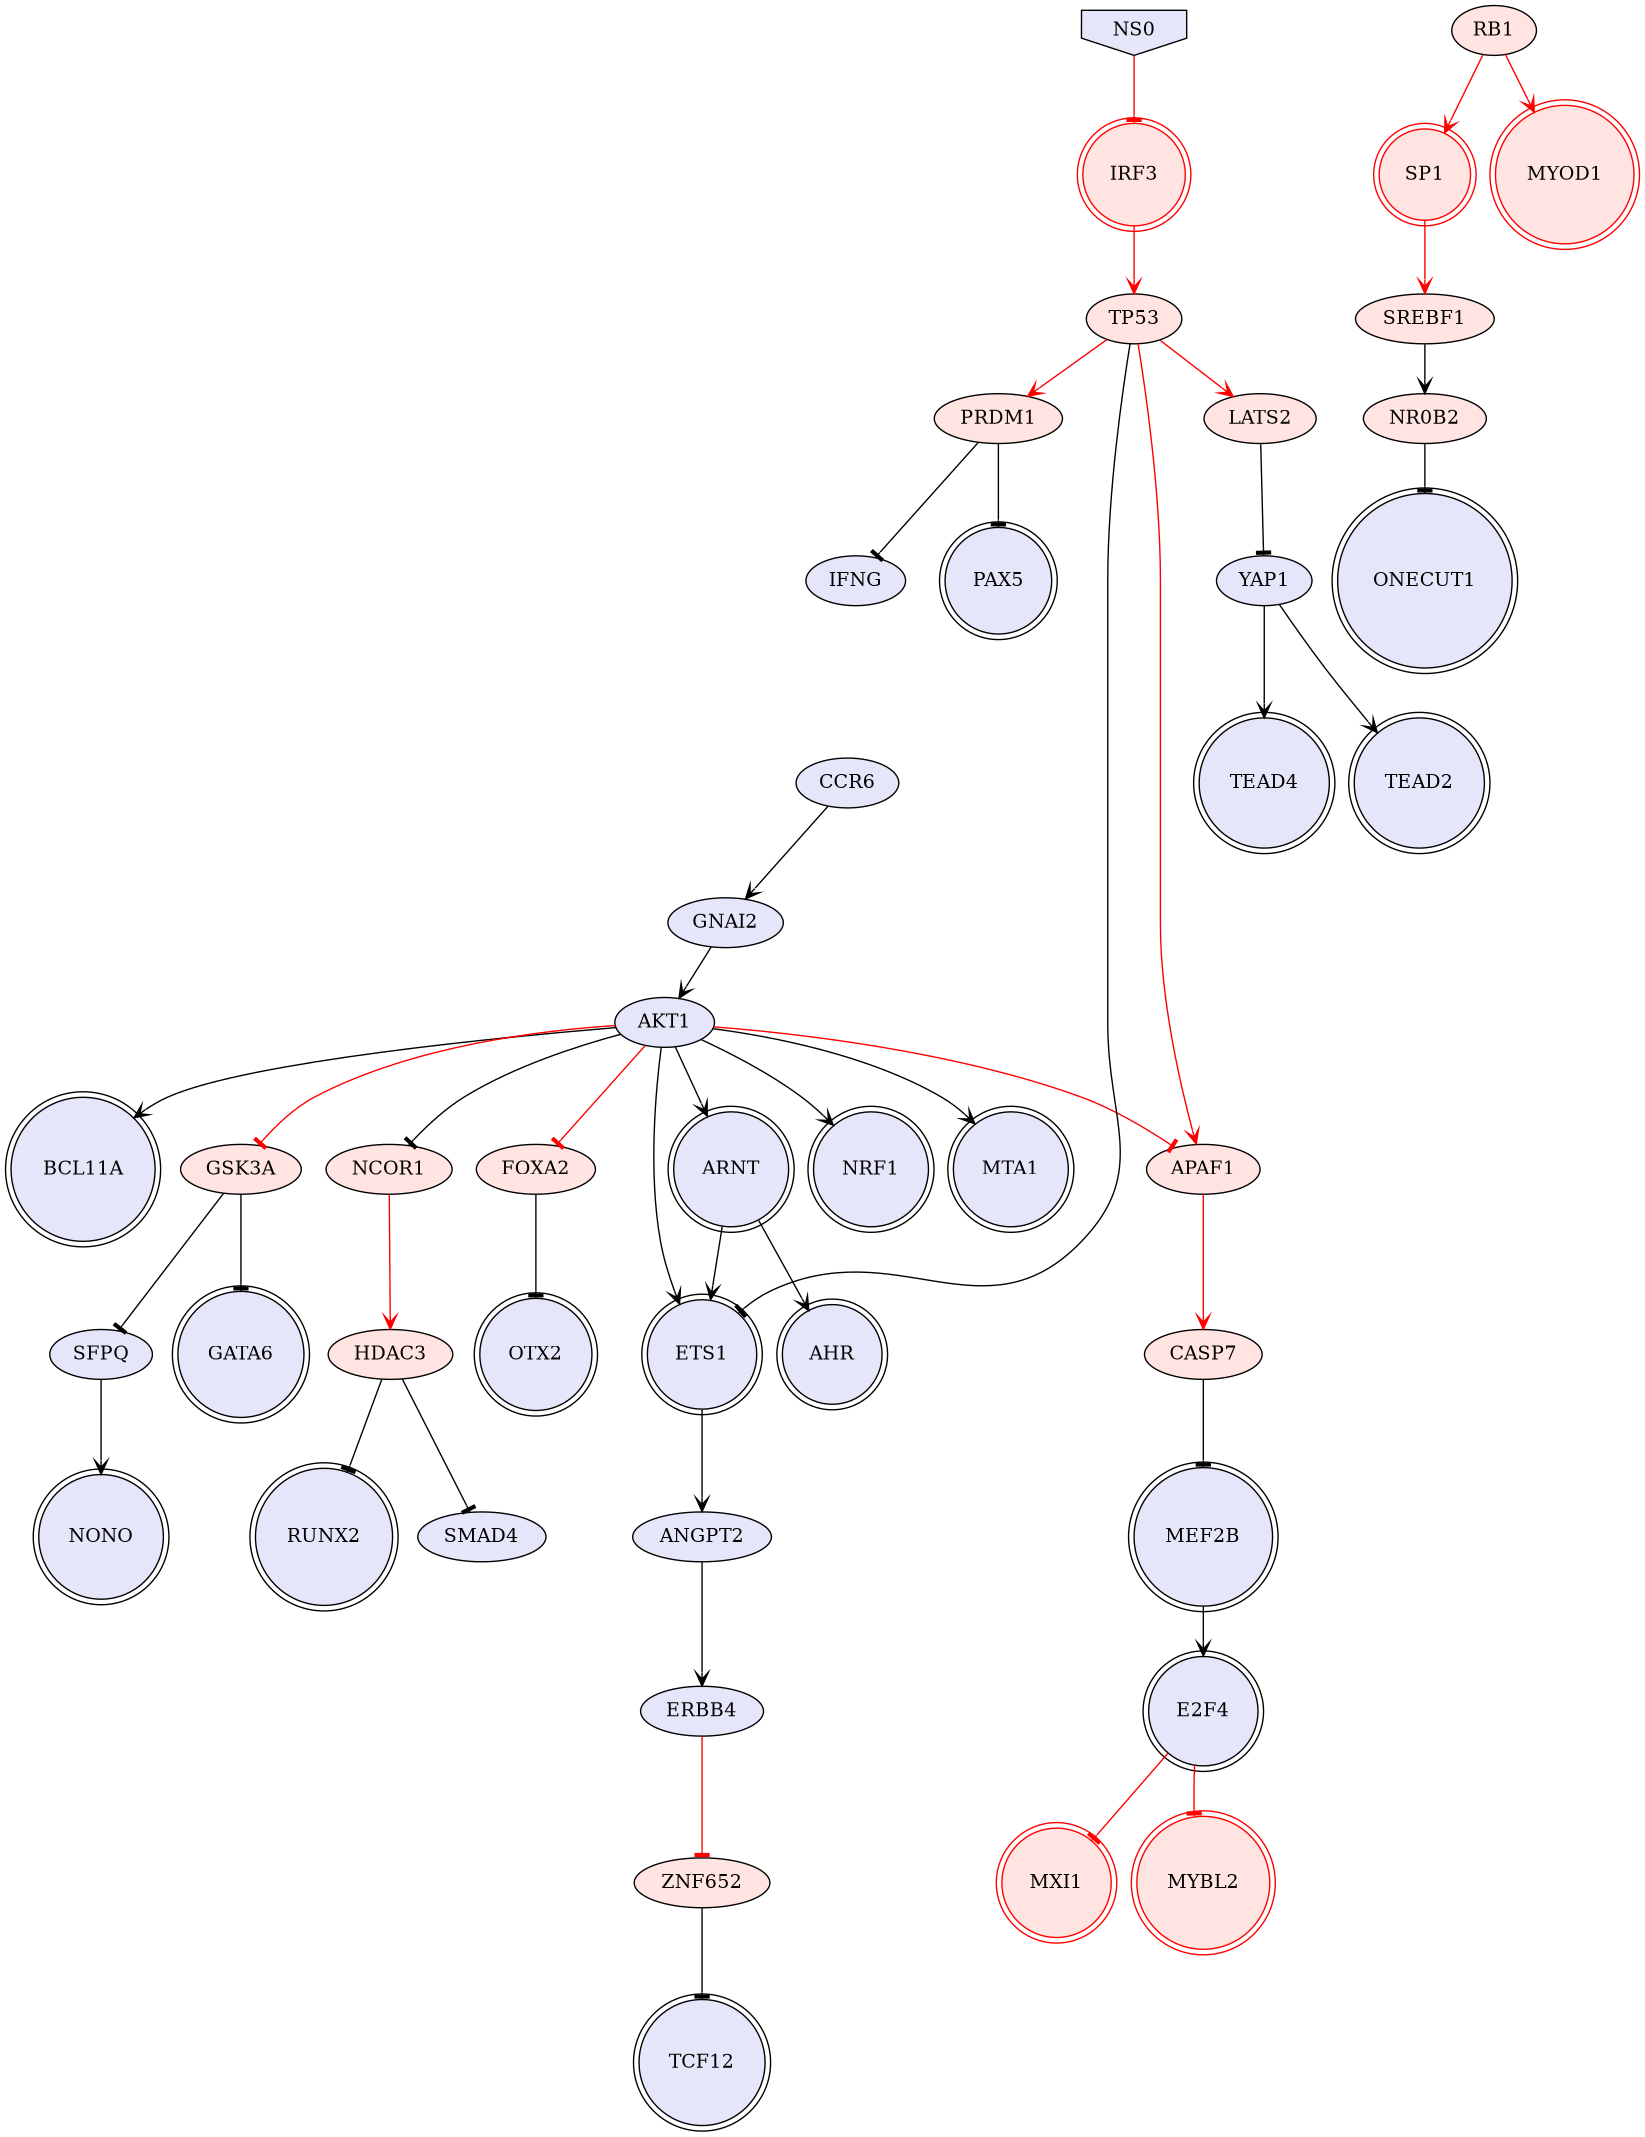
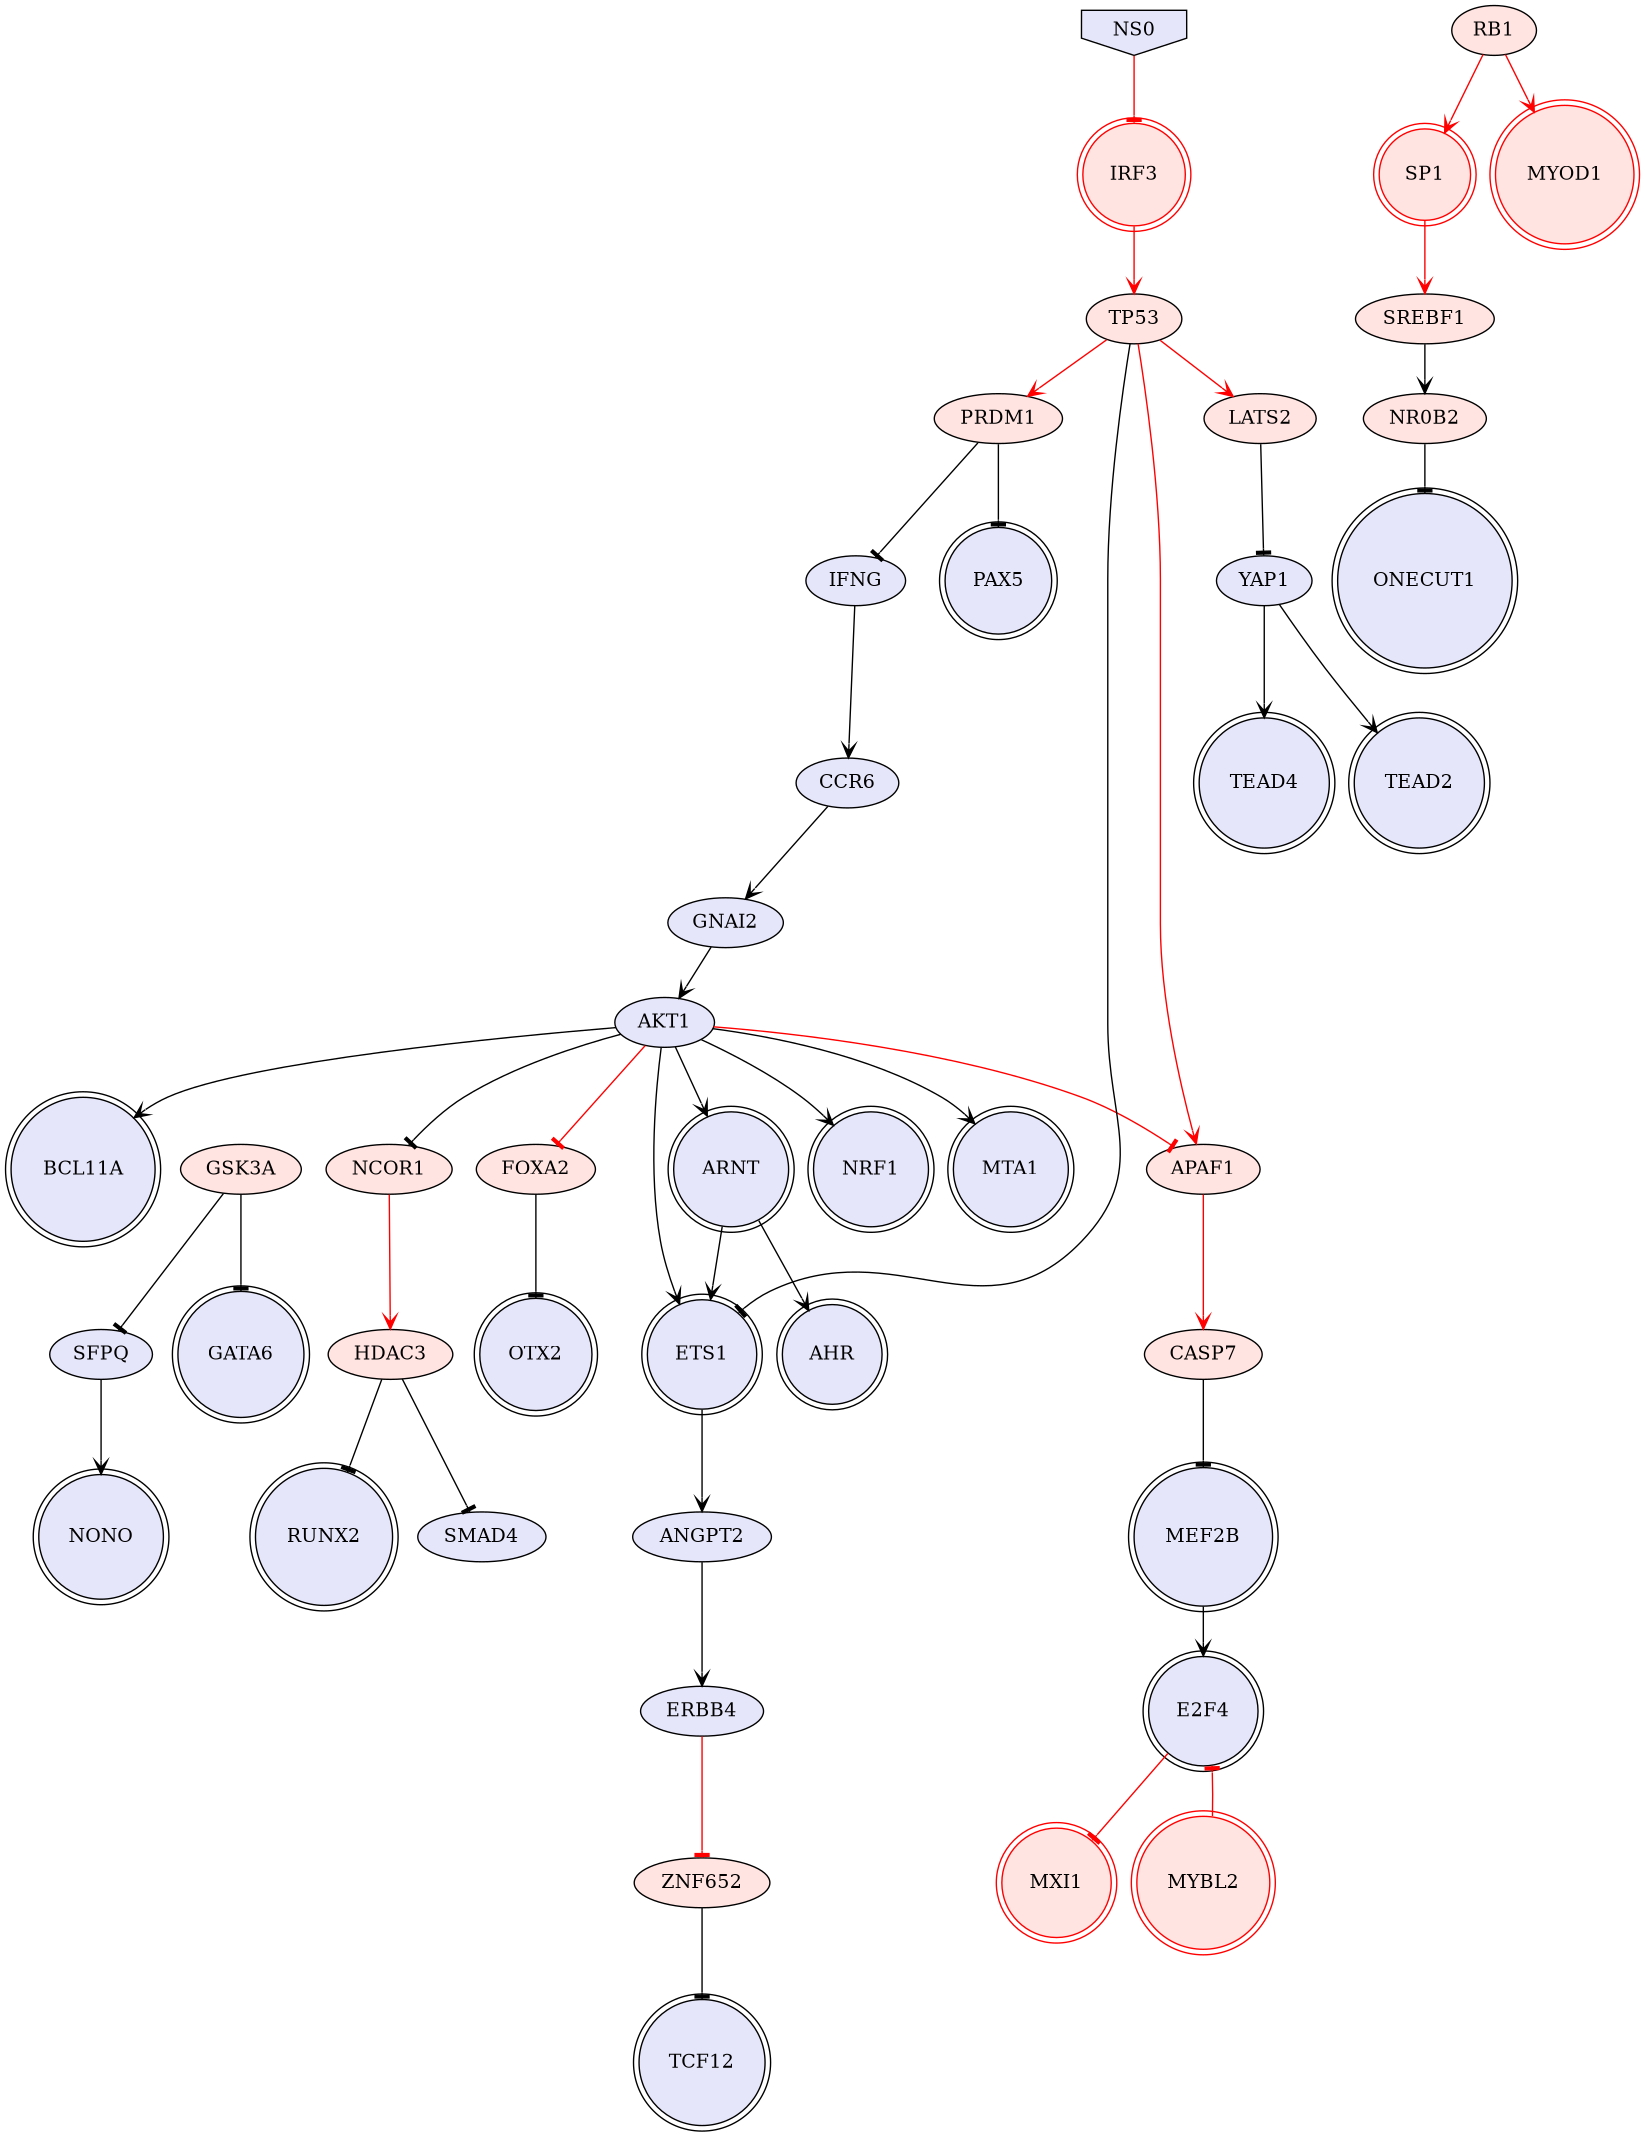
edge "IFNG" -> "CCR6": added
edge "AKT1" -> "GSK3A": removed
edge "E2F4" -> "MYBL2": reversed
